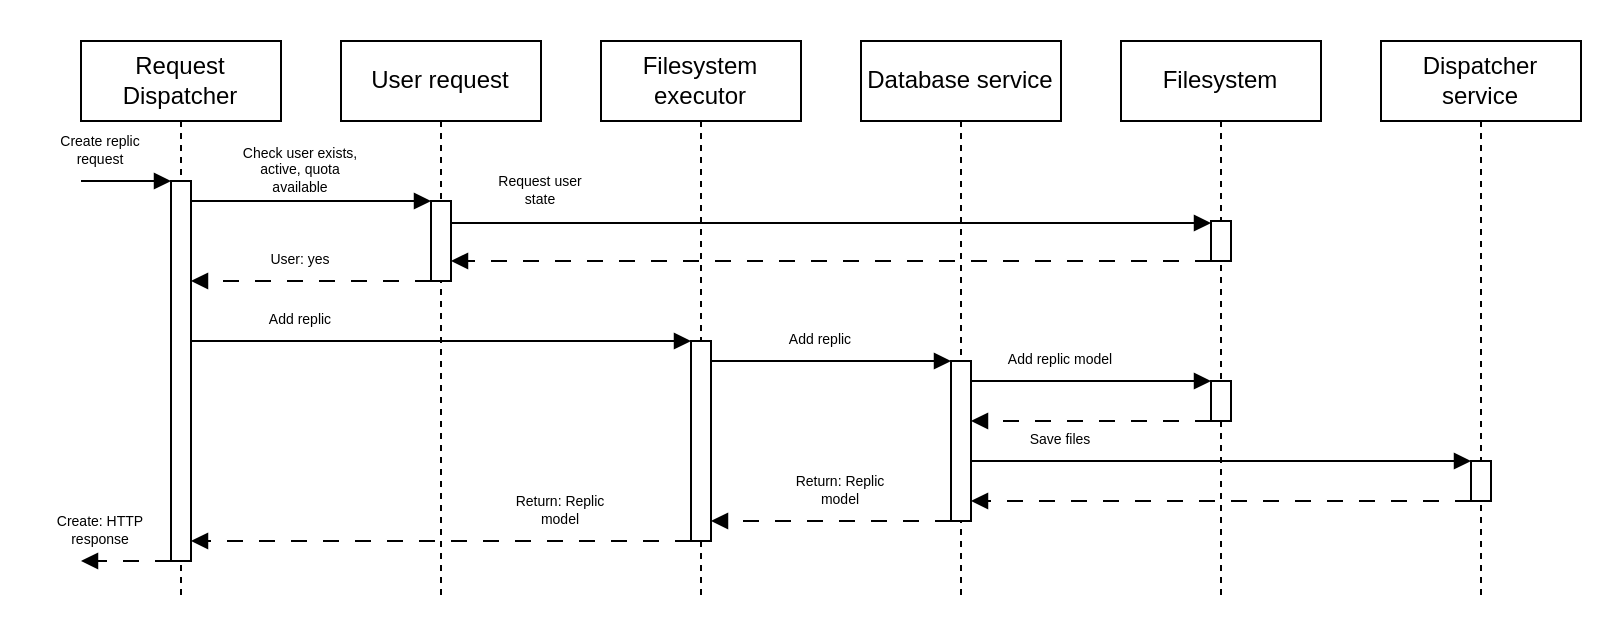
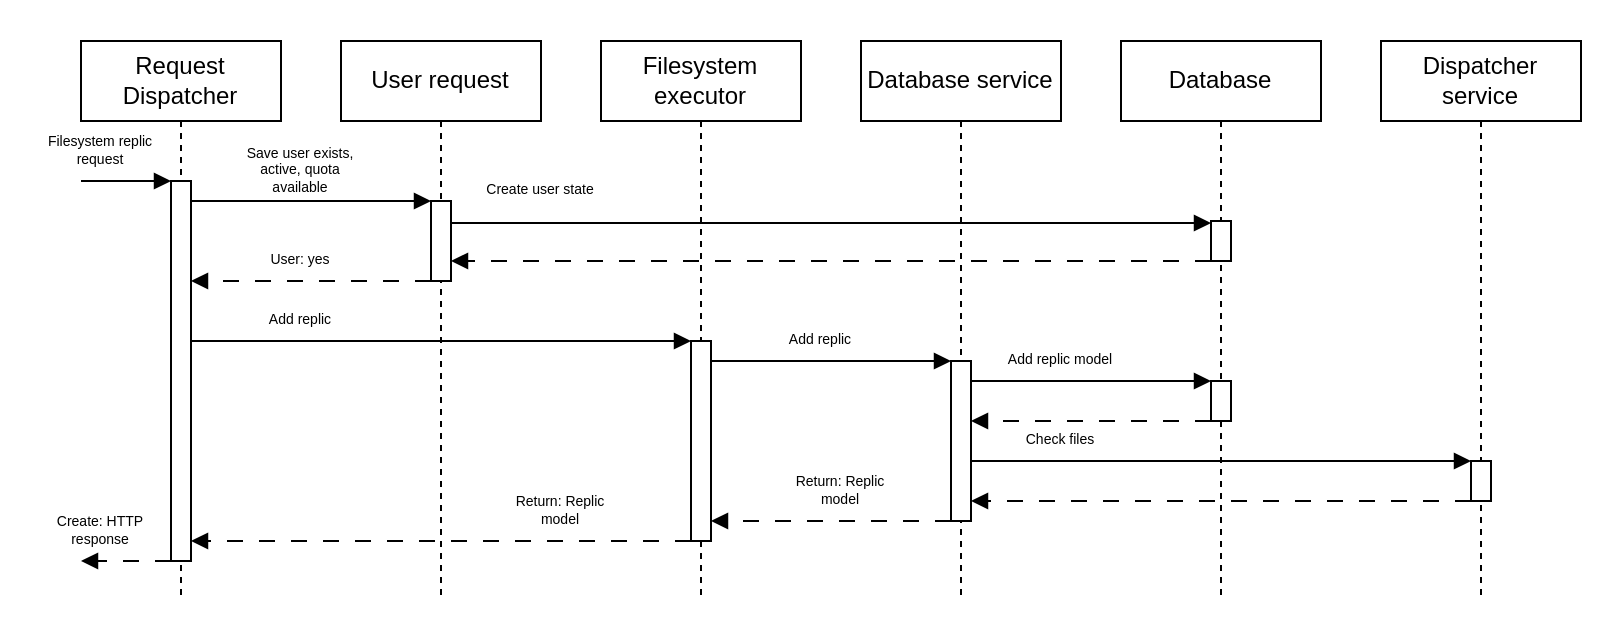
node "Filesystem": label "Filesystem" -> "Database"
node "Create replic request": label "Create replic request" -> "Filesystem replic request"
node "Check user exists, active, quota available": label "Check user exists, active, quota available" -> "Save user exists, active, quota available"
node "Request user state": label "Request user state" -> "Create user state"
node "Save files": label "Save files" -> "Check files"
